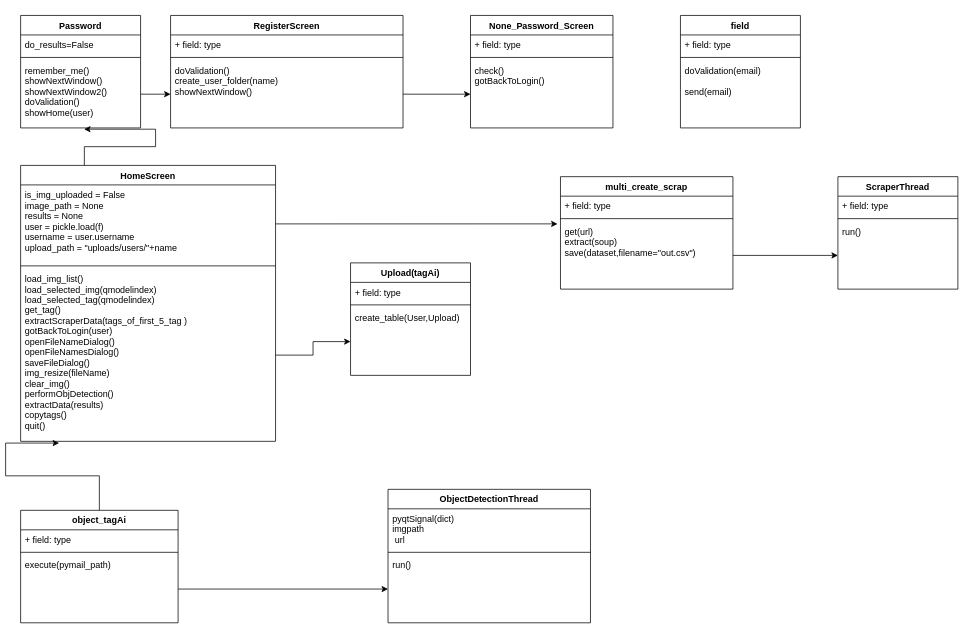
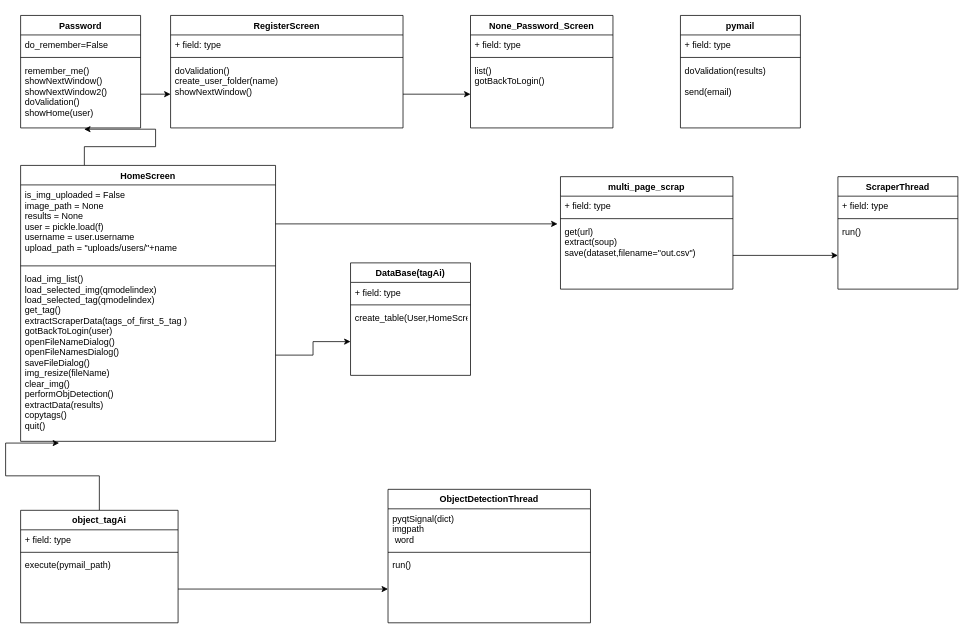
node "field": label "field" -> "pymail"
node "do_results=False": label "do_results=False" -> "do_remember=False"
node "check() gotBackToLogin()": label "check() gotBackToLogin()" -> "list() gotBackToLogin()"
node "doValidation(email) send(email)": label "doValidation(email) send(email)" -> "doValidation(results) send(email)"
node "multi_create_scrap": label "multi_create_scrap" -> "multi_page_scrap"
node "Upload(tagAi)": label "Upload(tagAi)" -> "DataBase(tagAi)"
node "create_table(User,Upload)": label "create_table(User,Upload)" -> "create_table(User,HomeScreen)"
node "pyqtSignal(dict) imgpath url": label "pyqtSignal(dict) imgpath url" -> "pyqtSignal(dict) imgpath word"
